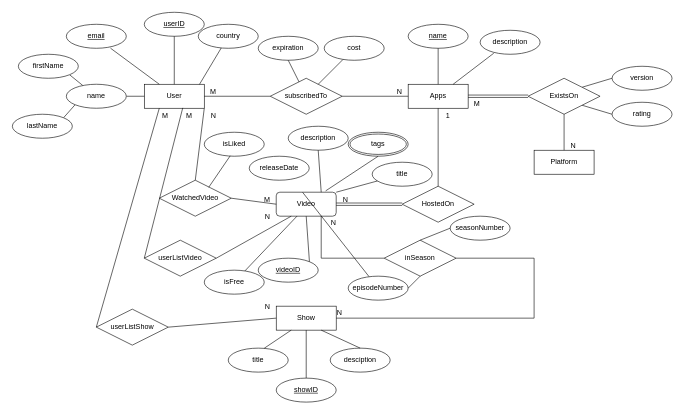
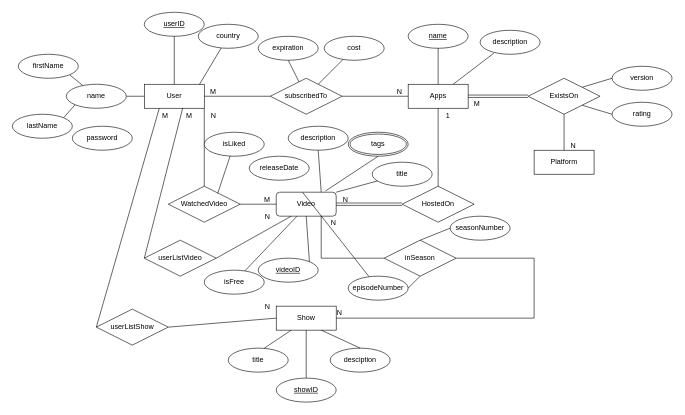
node "email": removed
edge "email" -- "User": removed
node "password": added
node "WatchedVideo": moved (195, 198) -> (204, 204)
